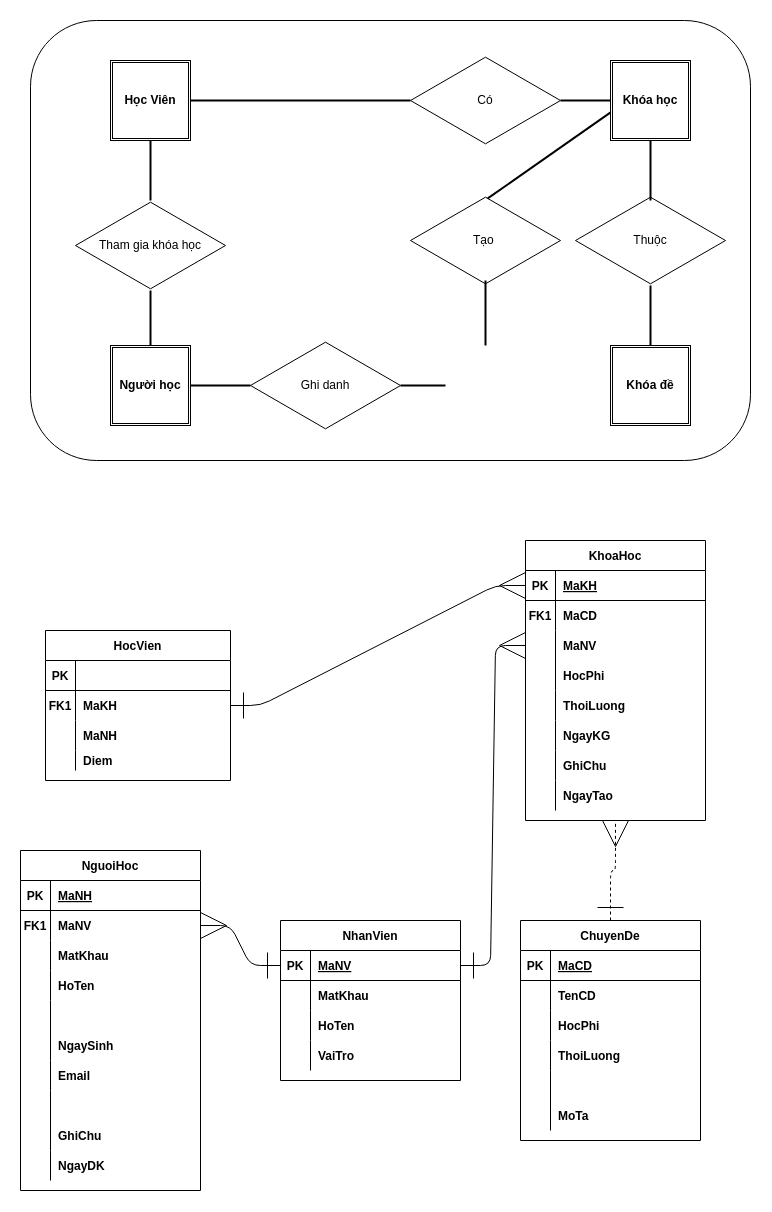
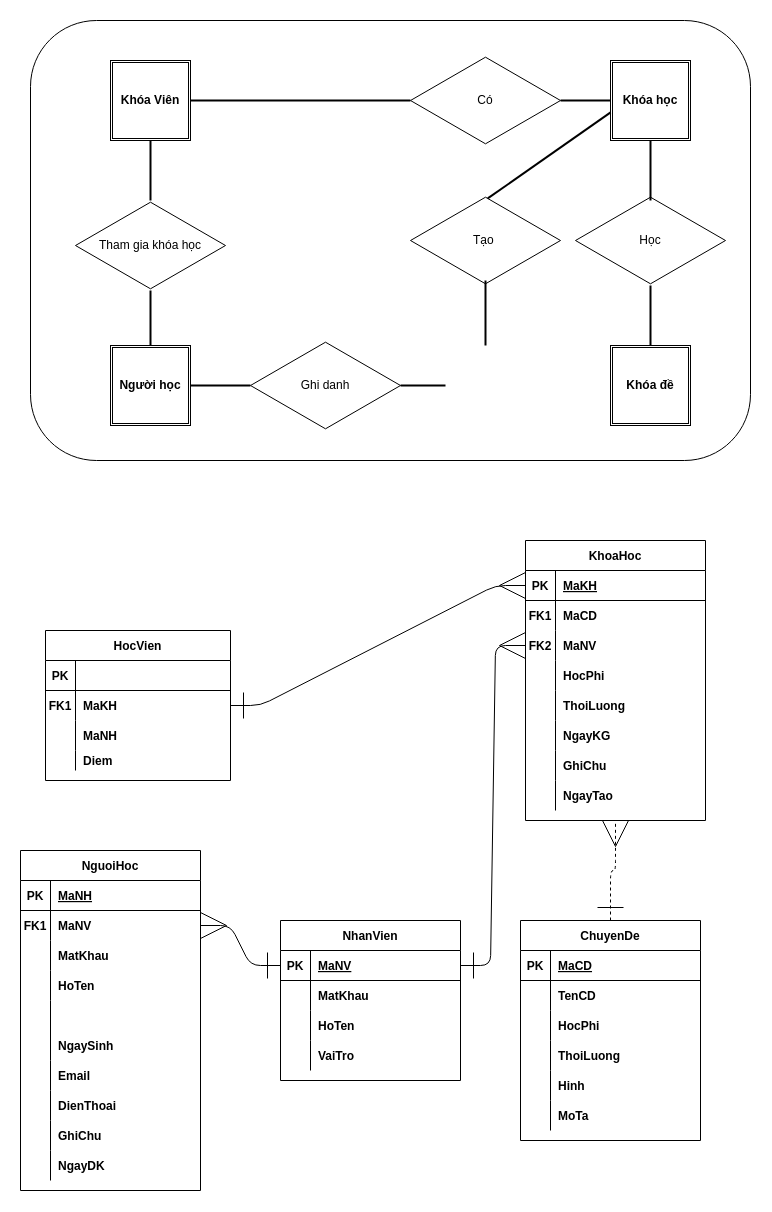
node "Học Viên": label "Học Viên" -> "Khóa Viên"
node "Thuộc": label "Thuộc" -> "Học"
node "FK2": added
node "Hinh": added
node "DienThoai": added
